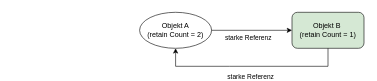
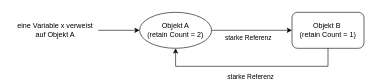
node "eine Variable x verweist auf Objekt A": added
edge "eine Variable x verweist auf Objekt A" -> "Objekt A (retain Count = 2)": added
node "Objekt B (retain Count = 1)": fillcolor #d5e8d4 -> #ffffff
